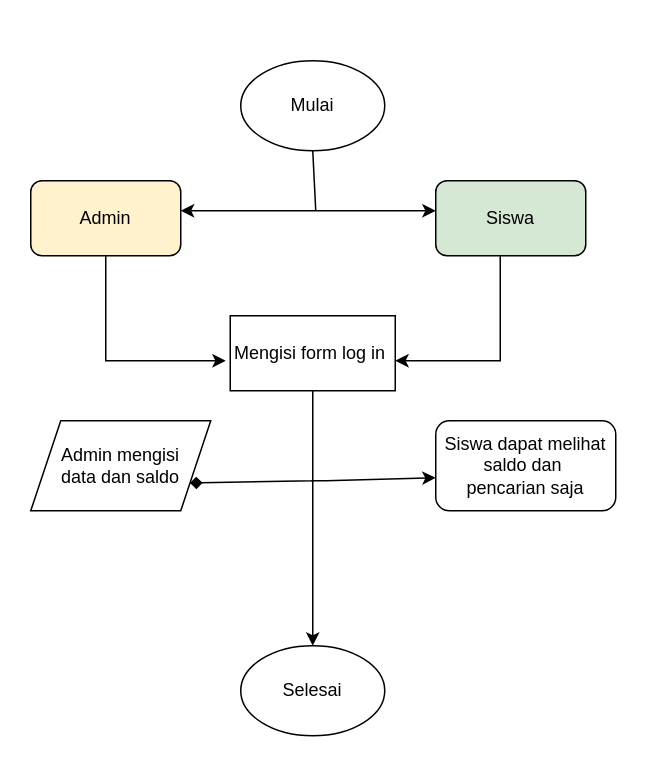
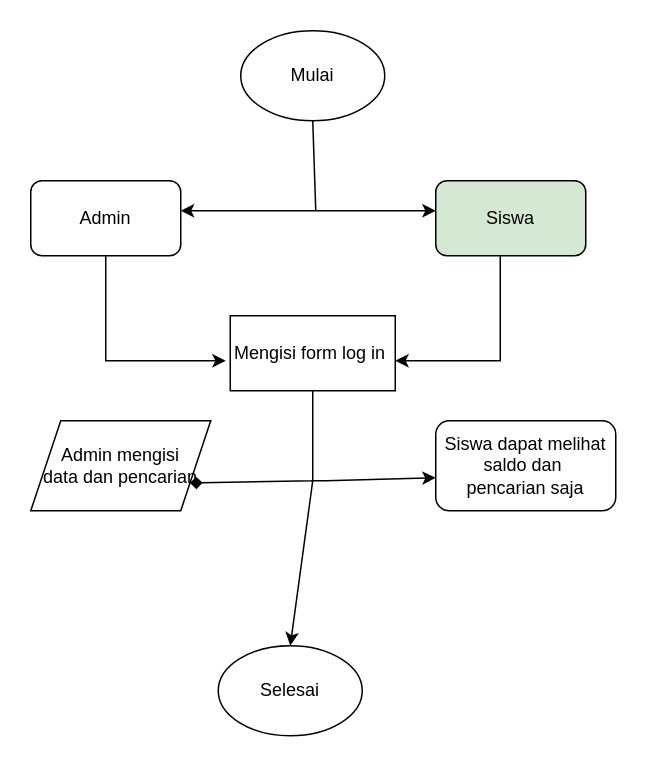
node "Mulai": moved (313, 106) -> (313, 76)
node "Admin": fillcolor #fff2cc -> #ffffff
node "Admin mengisi data dan saldo": label "Admin mengisi data dan saldo" -> "Admin mengisi data dan pencarian"
node "Selesai": moved (313, 691) -> (290, 691)
